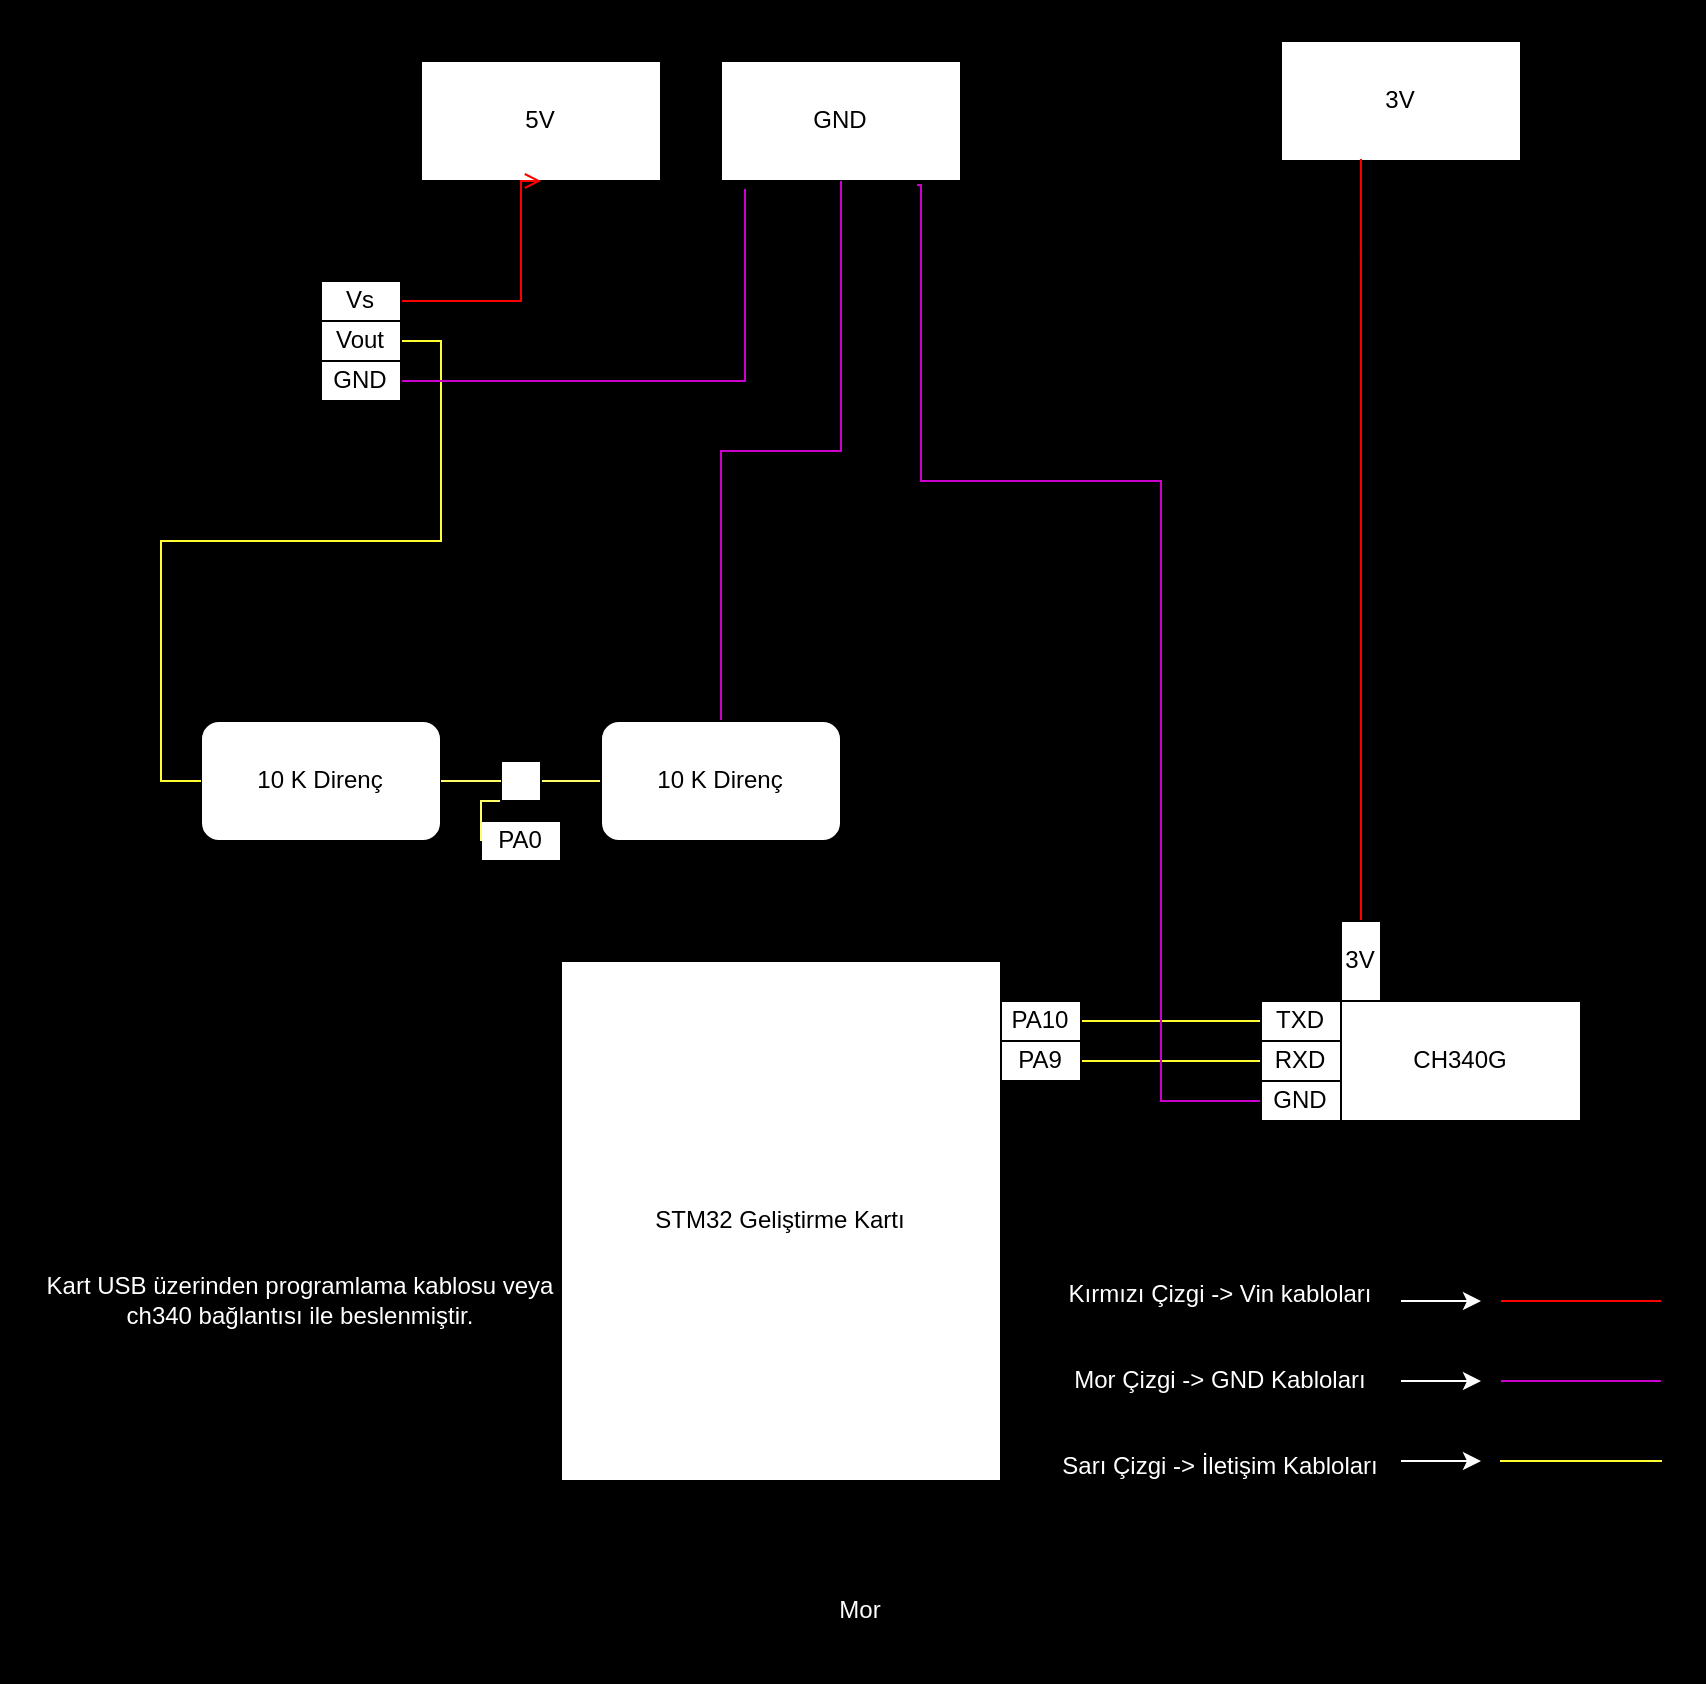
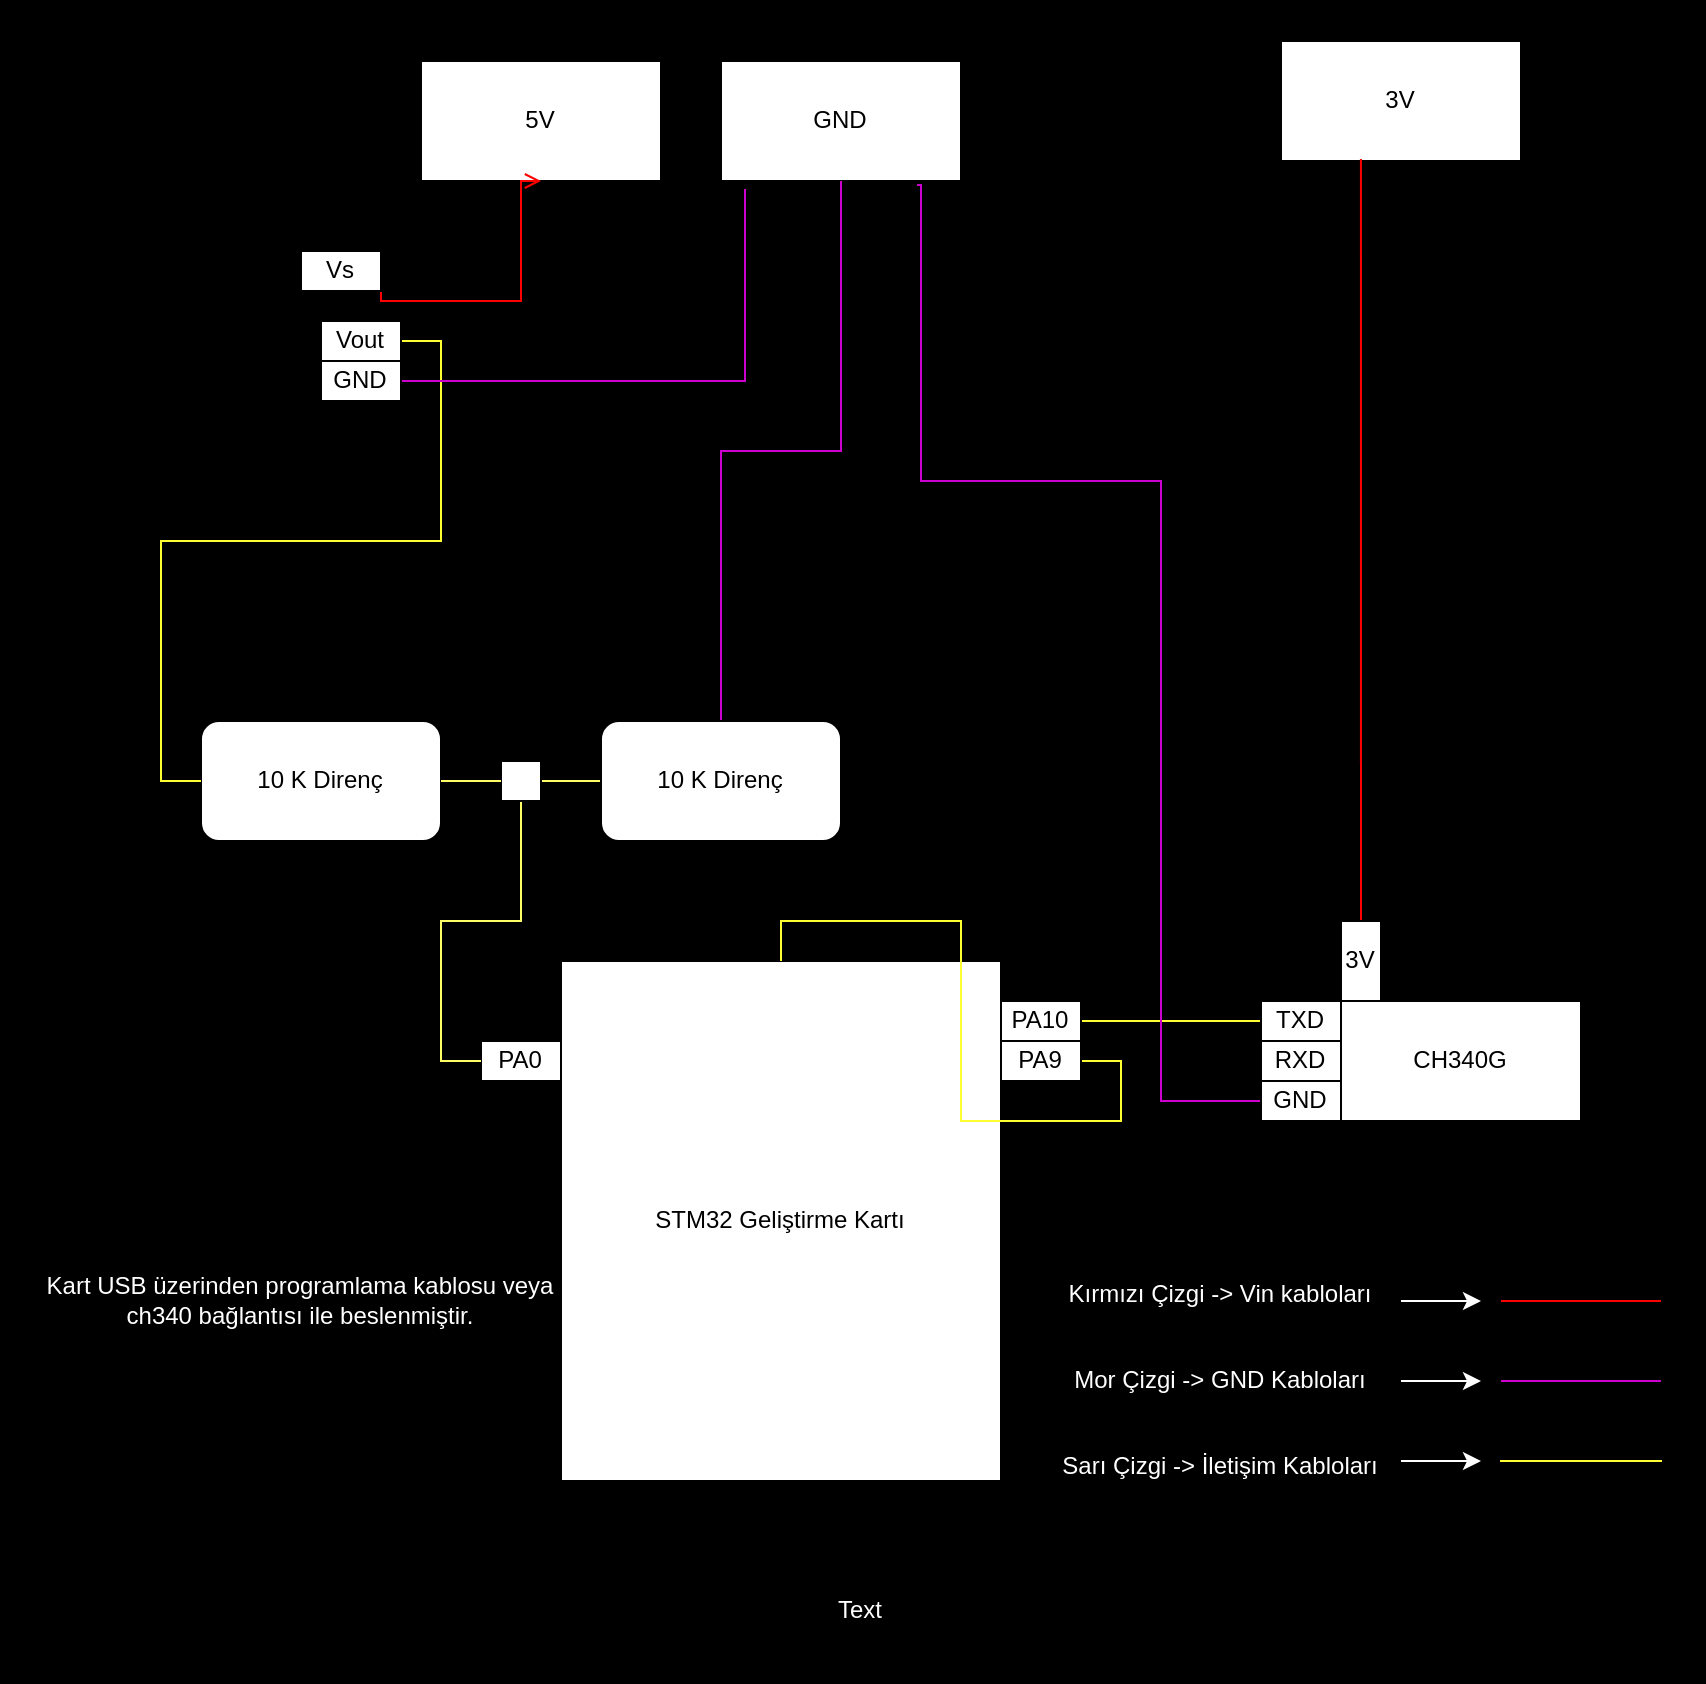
node "Vs": moved (361, 301) -> (341, 271)
node "PA0": moved (521, 841) -> (521, 1061)
edge "PA9" -- "RXD": now "PA9" -- "STM32 Geliştirme Kartı"
node "Mor": label "Mor" -> "Text"
